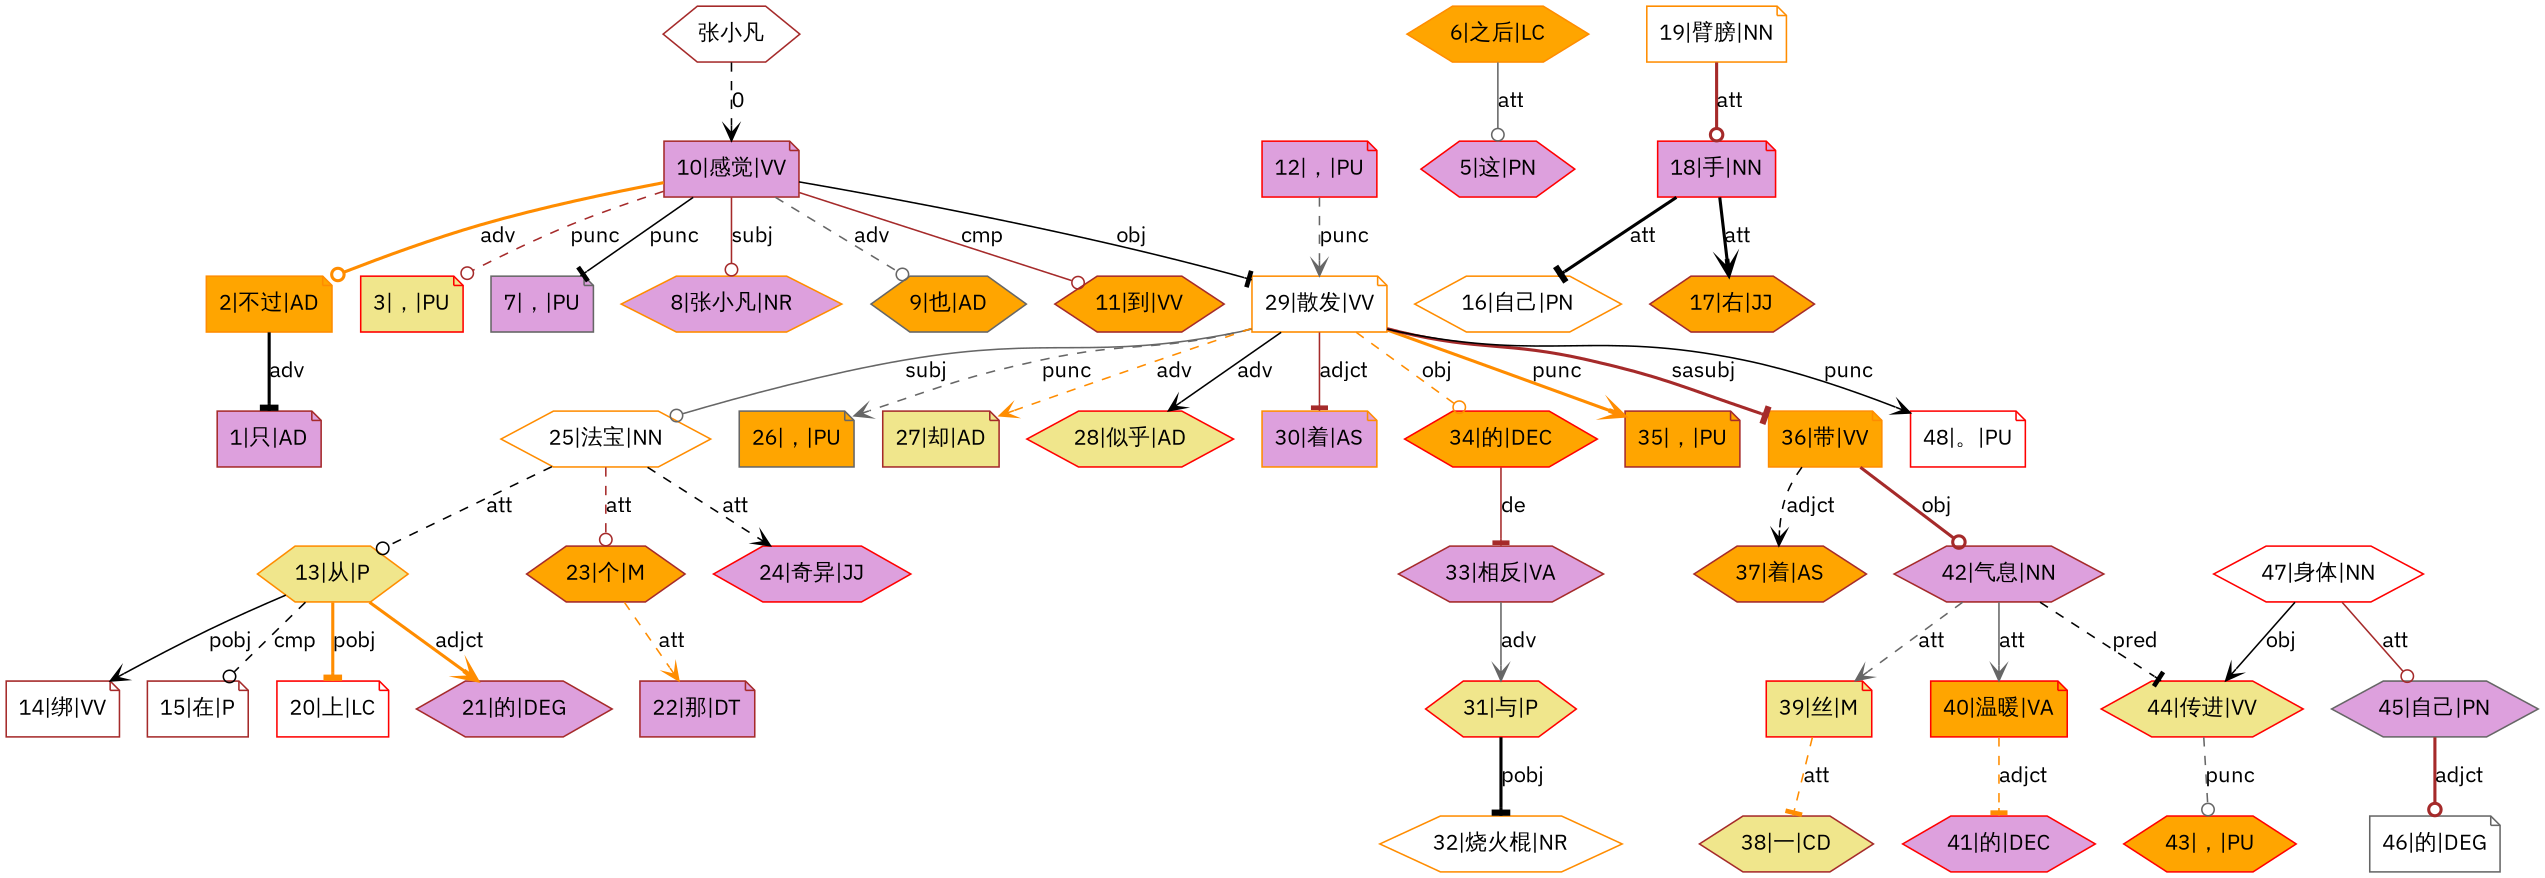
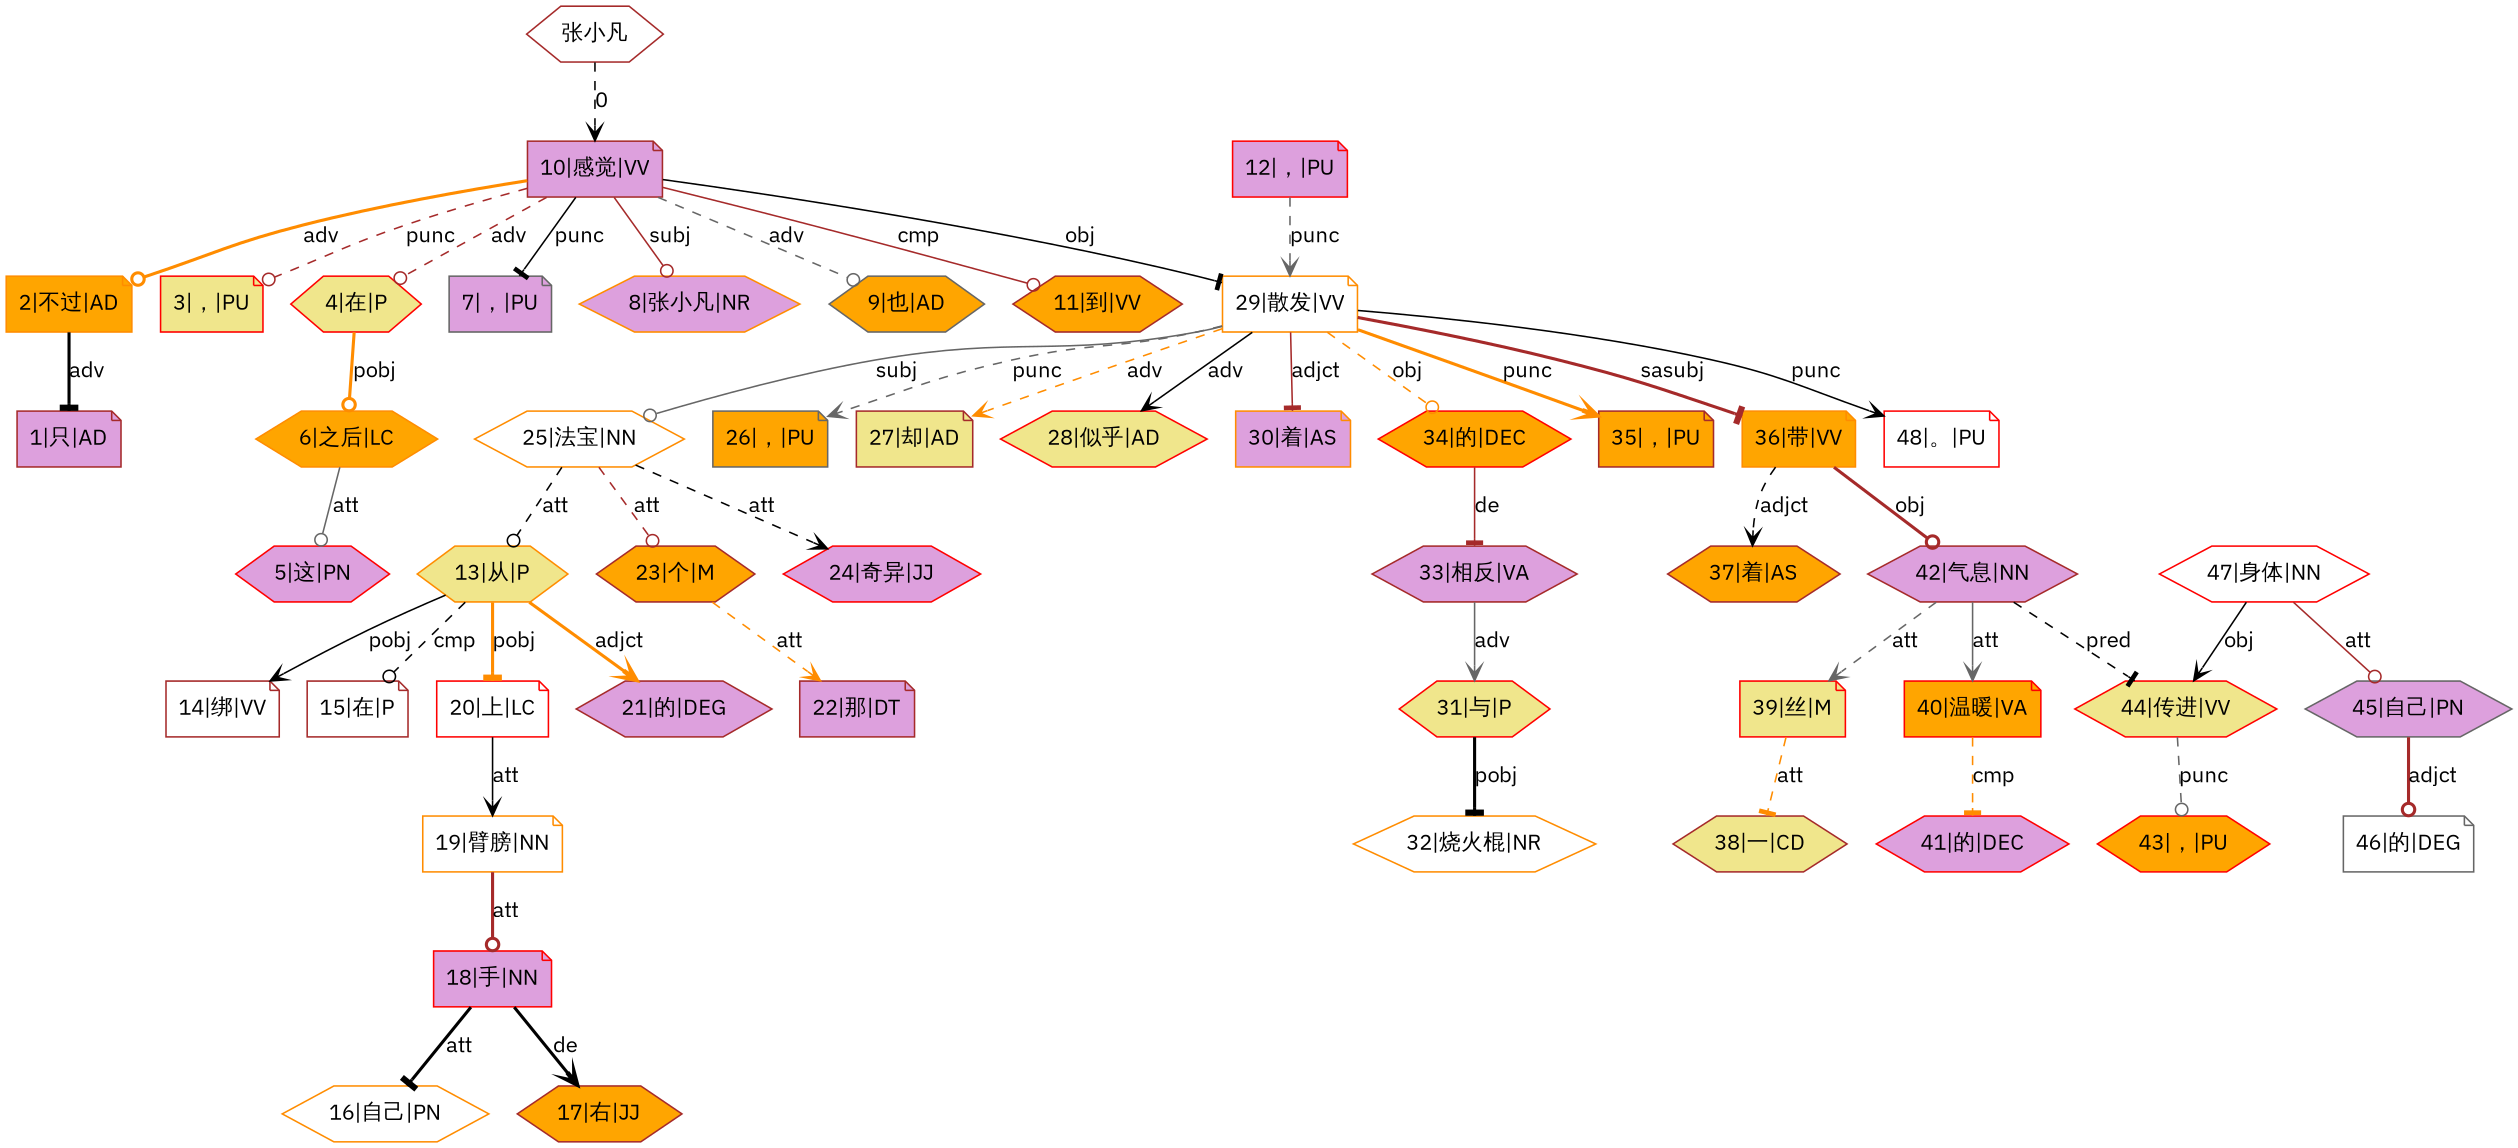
edge "18|手|NN" -> "17|右|JJ": label "att" -> "de"
node "4|在|P": added
edge "20|上|LC" -> "19|臂膀|NN": added, label "att"
edge "40|温暖|VA" -> "41|的|DEC": label "adjct" -> "cmp"
